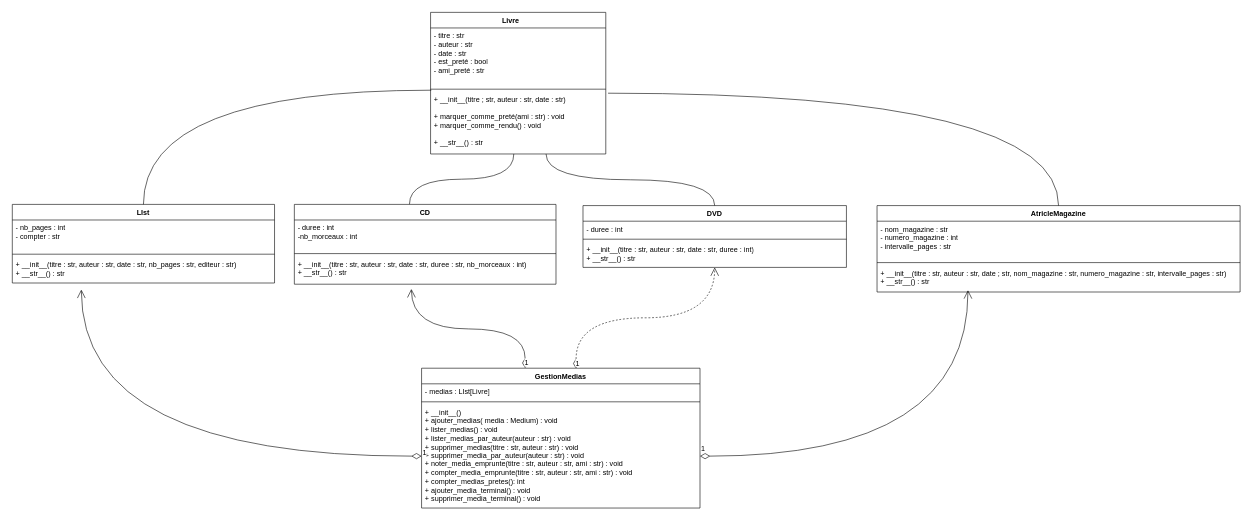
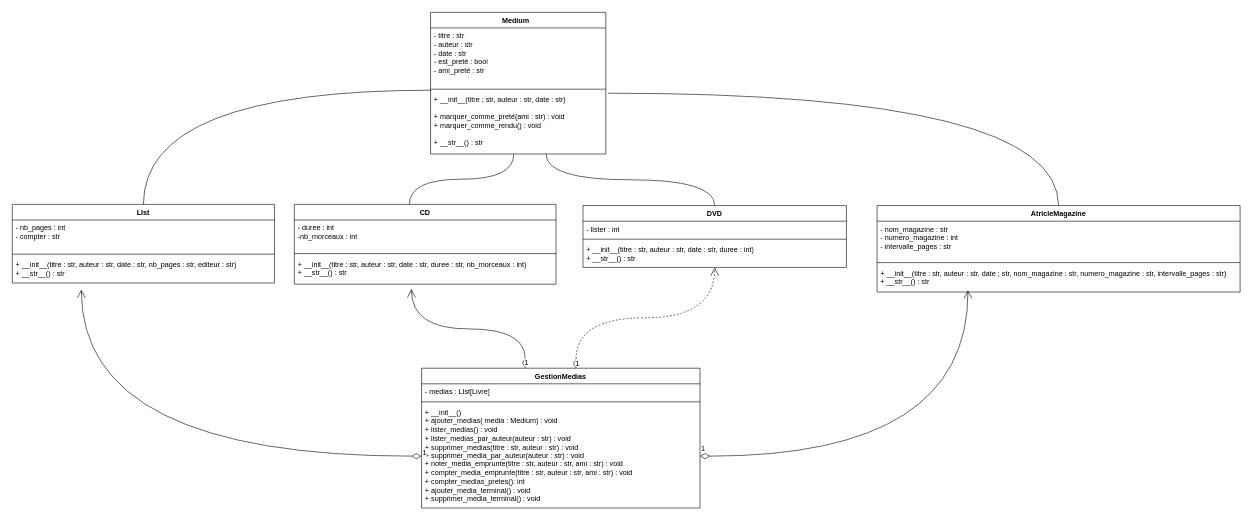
node "Livre": label "Livre" -> "Medium"
node "- duree : int": label "- duree : int" -> "- lister : int"
